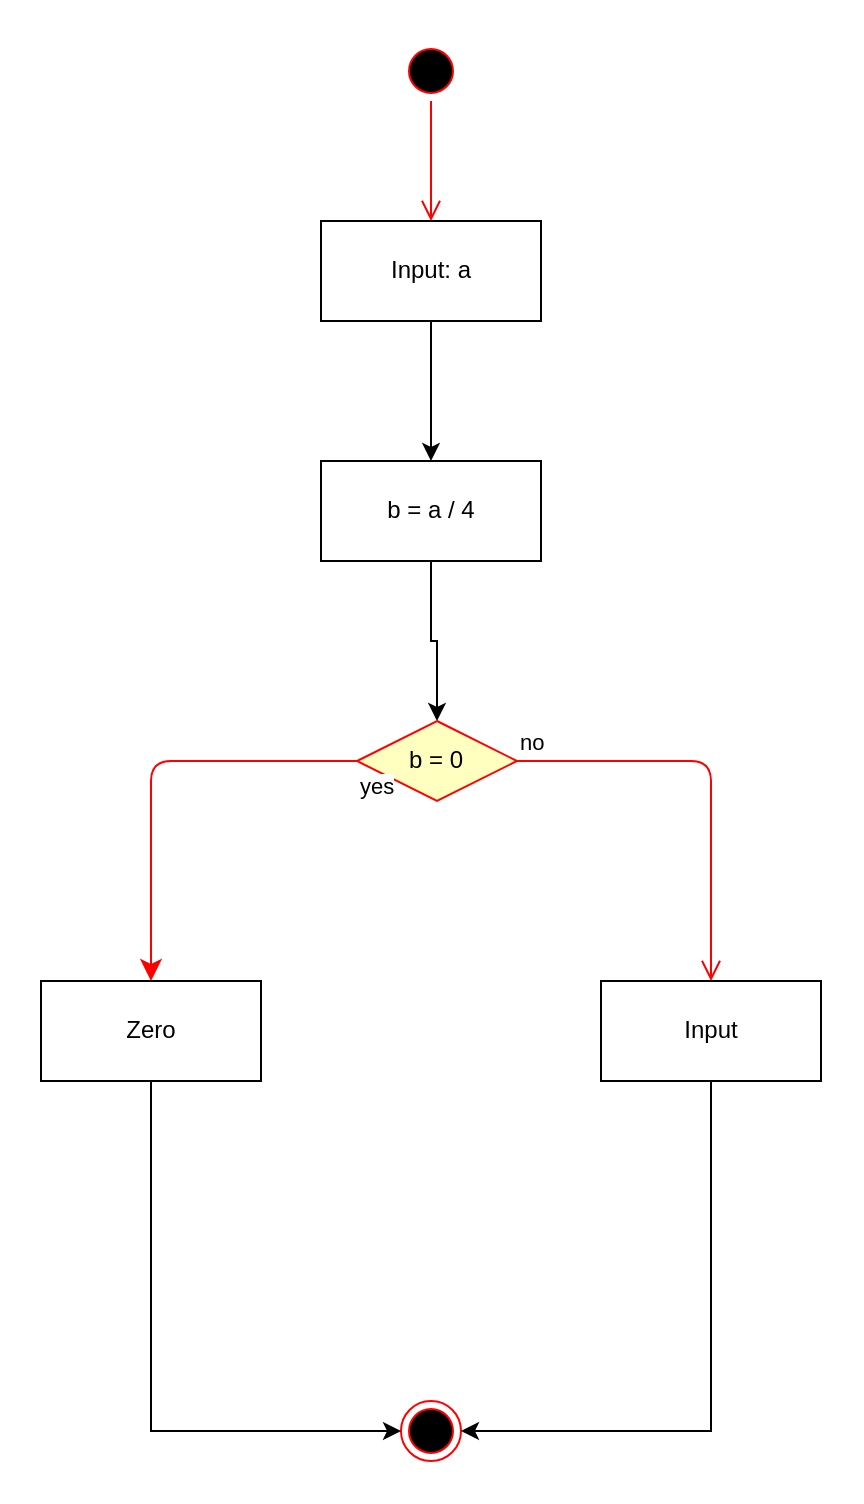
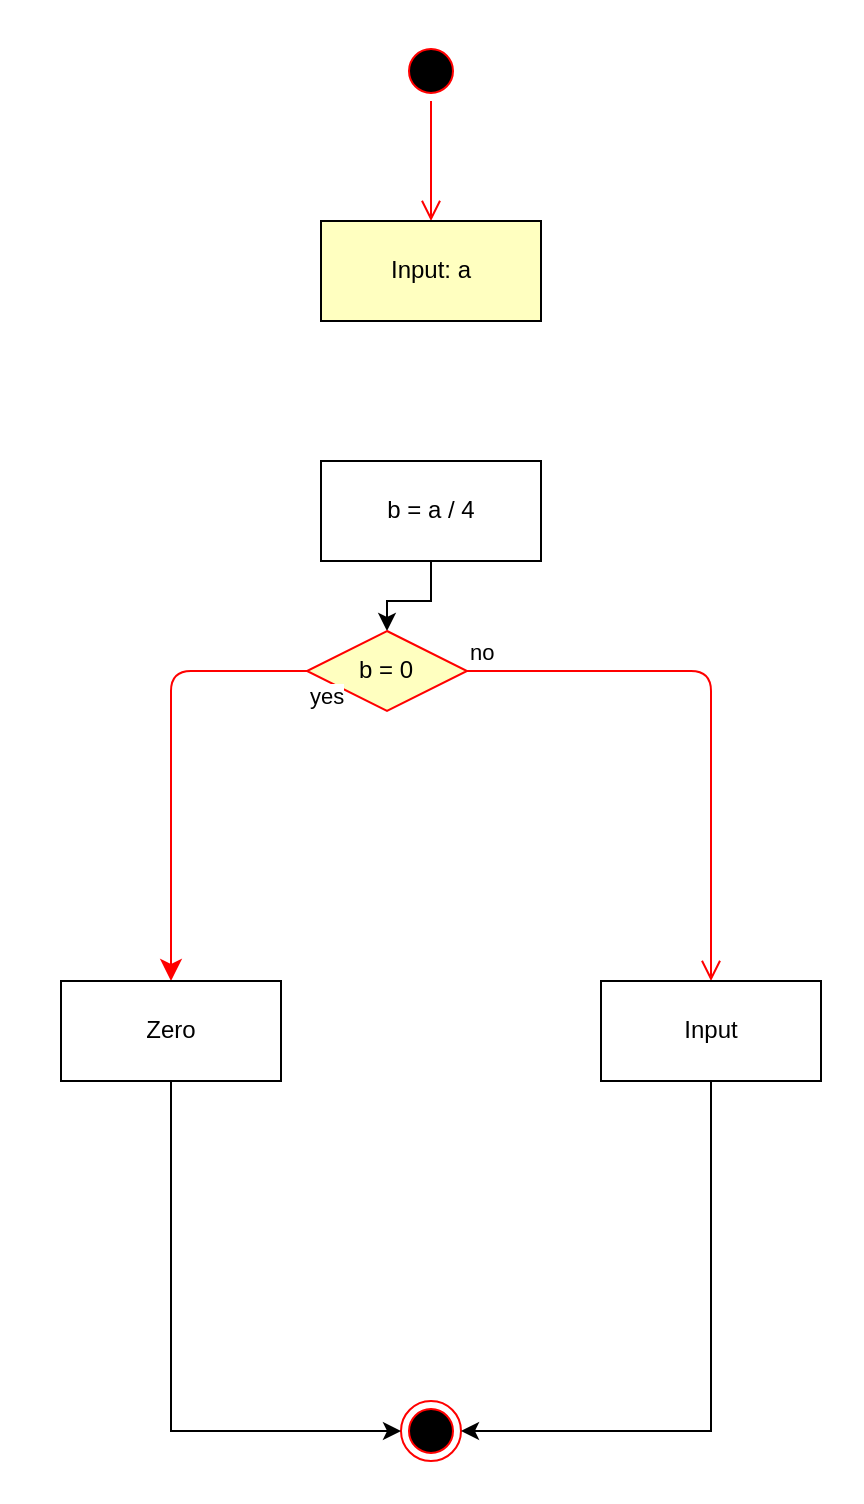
node "Input: a": fillcolor #ffffff -> #ffffc0
edge "Input: a" -> "b = a / 4": removed
node "b = 0": moved (437, 761) -> (387, 671)
node "Zero": moved (151, 1031) -> (171, 1031)
